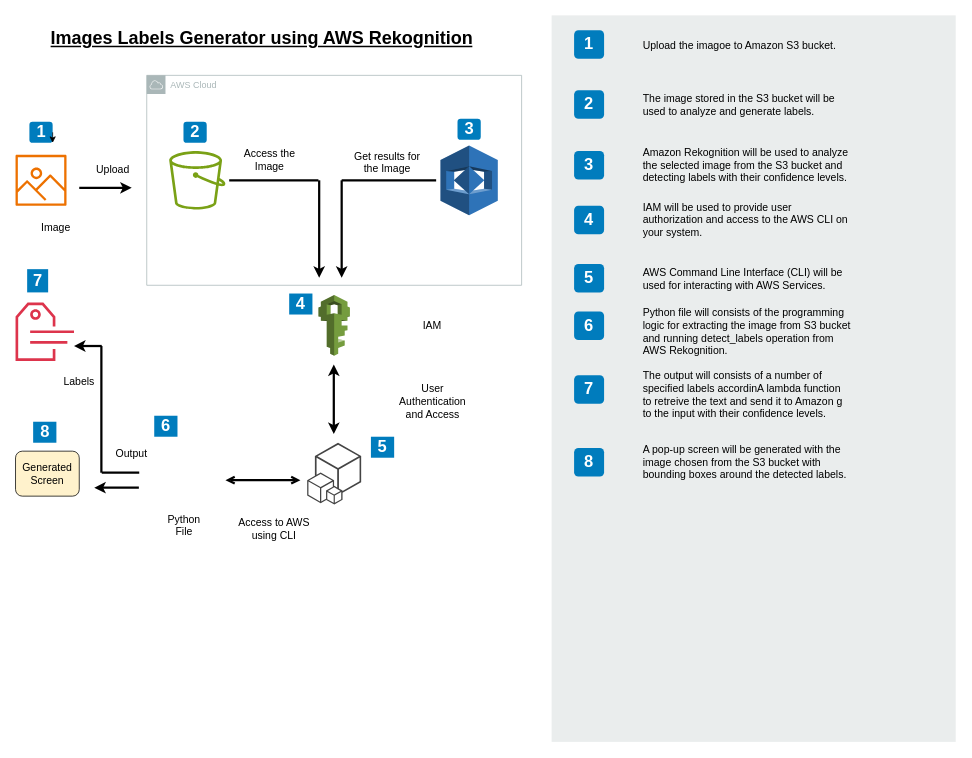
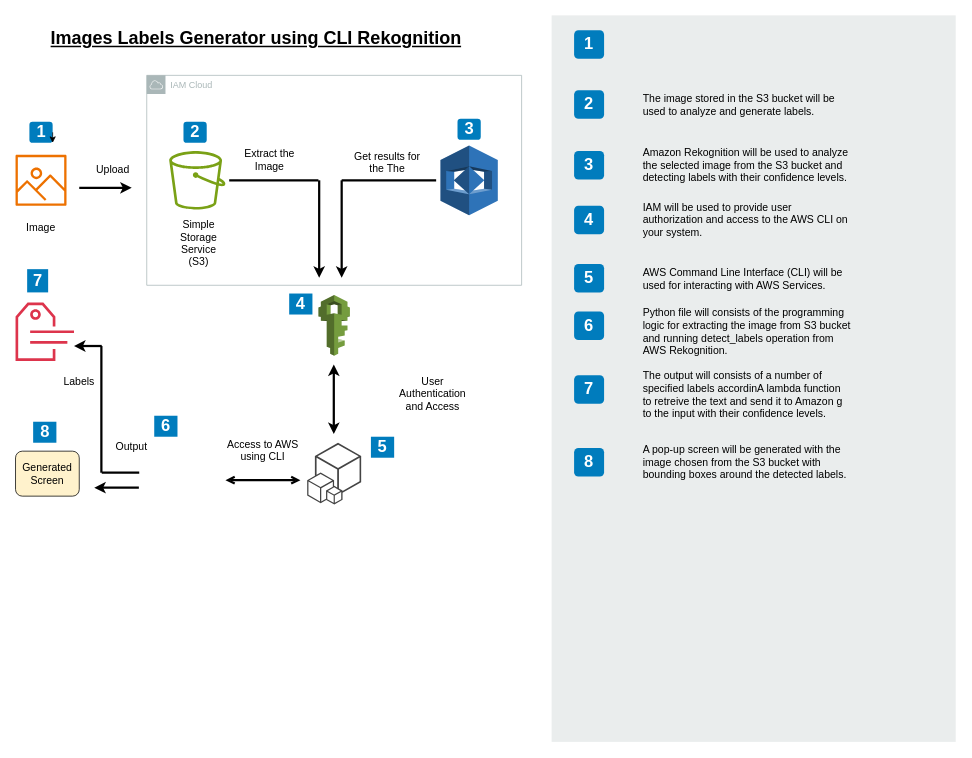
node "Images Labels Generator using AWS Rekognition": label "Images Labels Generator using AWS Rekognition" -> "Images Labels Generator using CLI Rekognition"
node "Upload the imagoe to Amazon S3 bucket.": removed
node "AWS Cloud": label "AWS Cloud" -> "IAM Cloud"
node "Access the Image": label "Access the Image" -> "Extract the Image"
node "Get results for the Image": label "Get results for the Image" -> "Get results for the The"
node "Image": moved (56, 228) -> (41, 228)
node "Simple Storage Service (S3)": added
node "IAM": removed
node "User Authentication and Access": moved (432, 402) -> (432, 394)
node "Output": moved (132, 454) -> (132, 447)
node "Python File": removed
node "Access to AWS using CLI": moved (274, 529) -> (263, 450)
